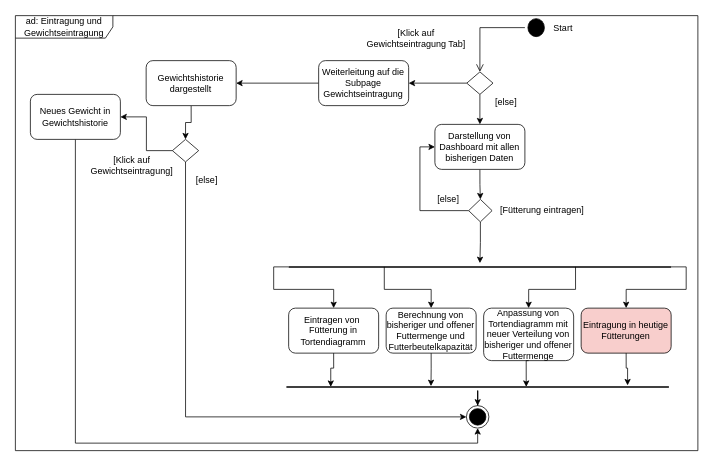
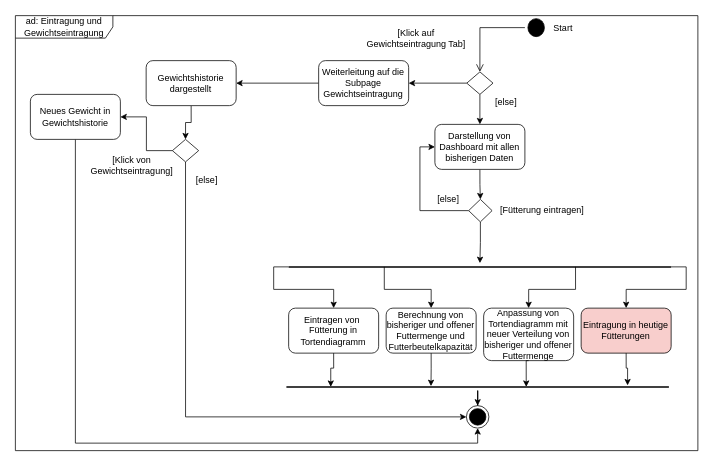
node "[Klick auf Gewichtseintragung]": label "[Klick auf Gewichtseintragung]" -> "[Klick von Gewichtseintragung]"
